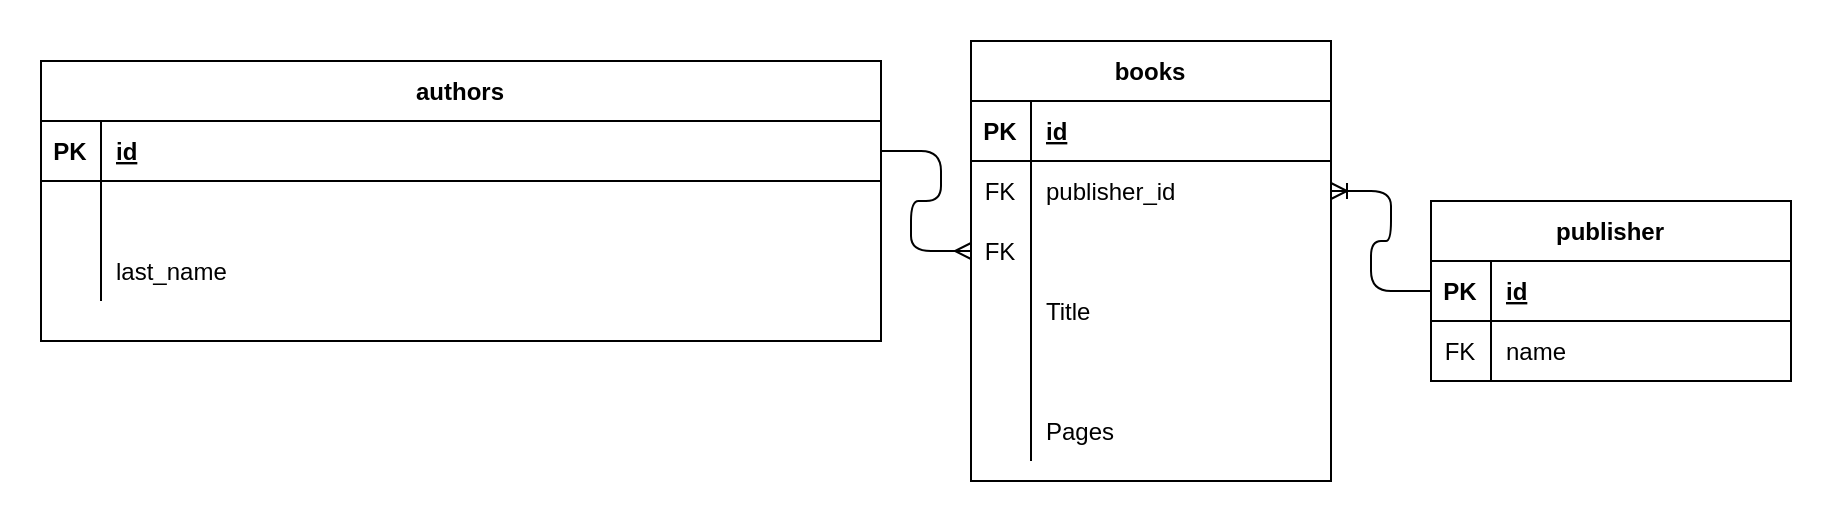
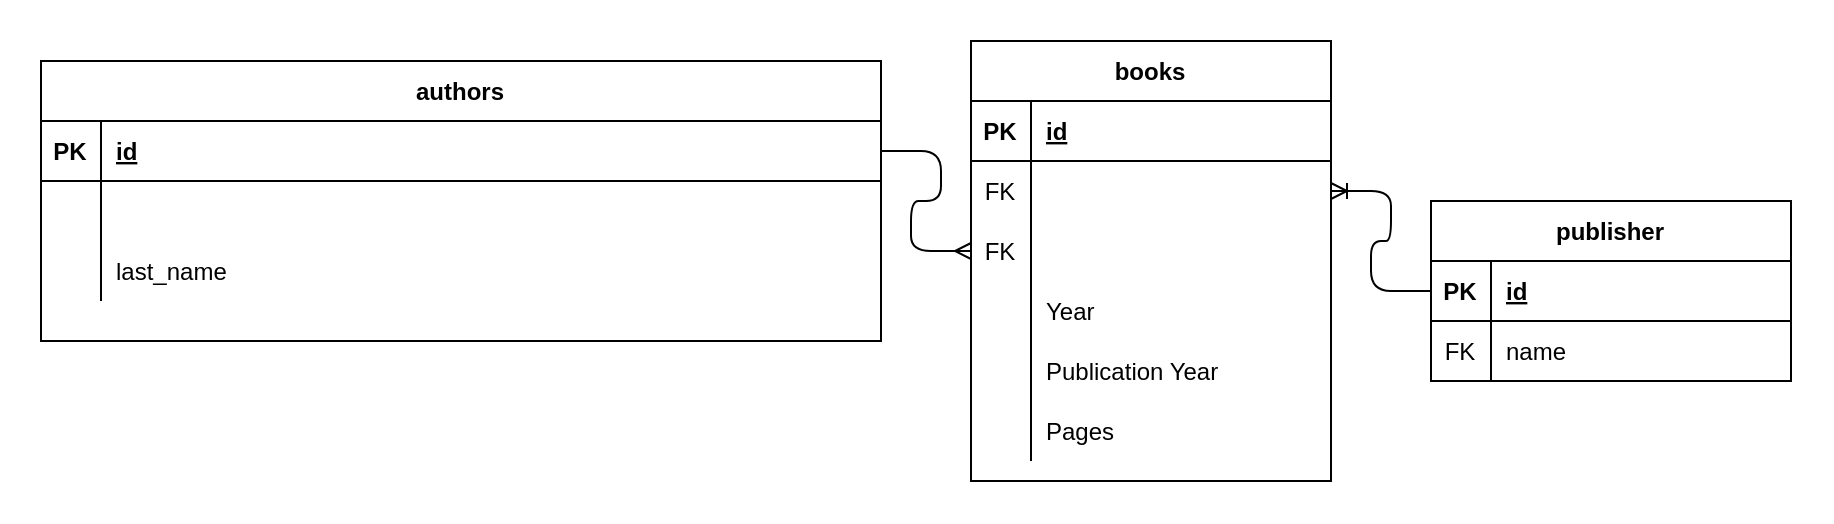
node "publisher_id": removed
node "Title": label "Title" -> "Year"
node "Publication Year": added
